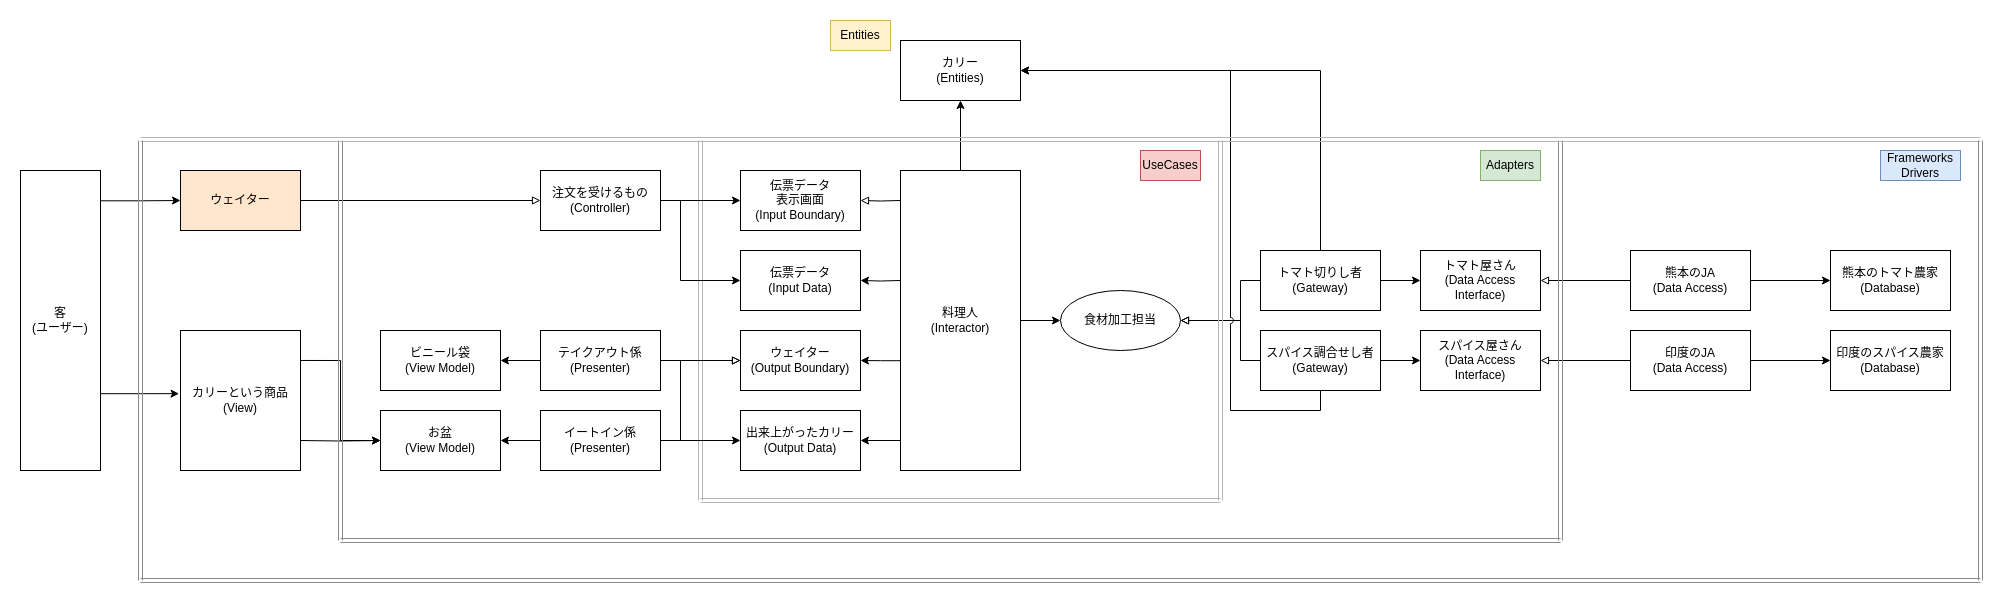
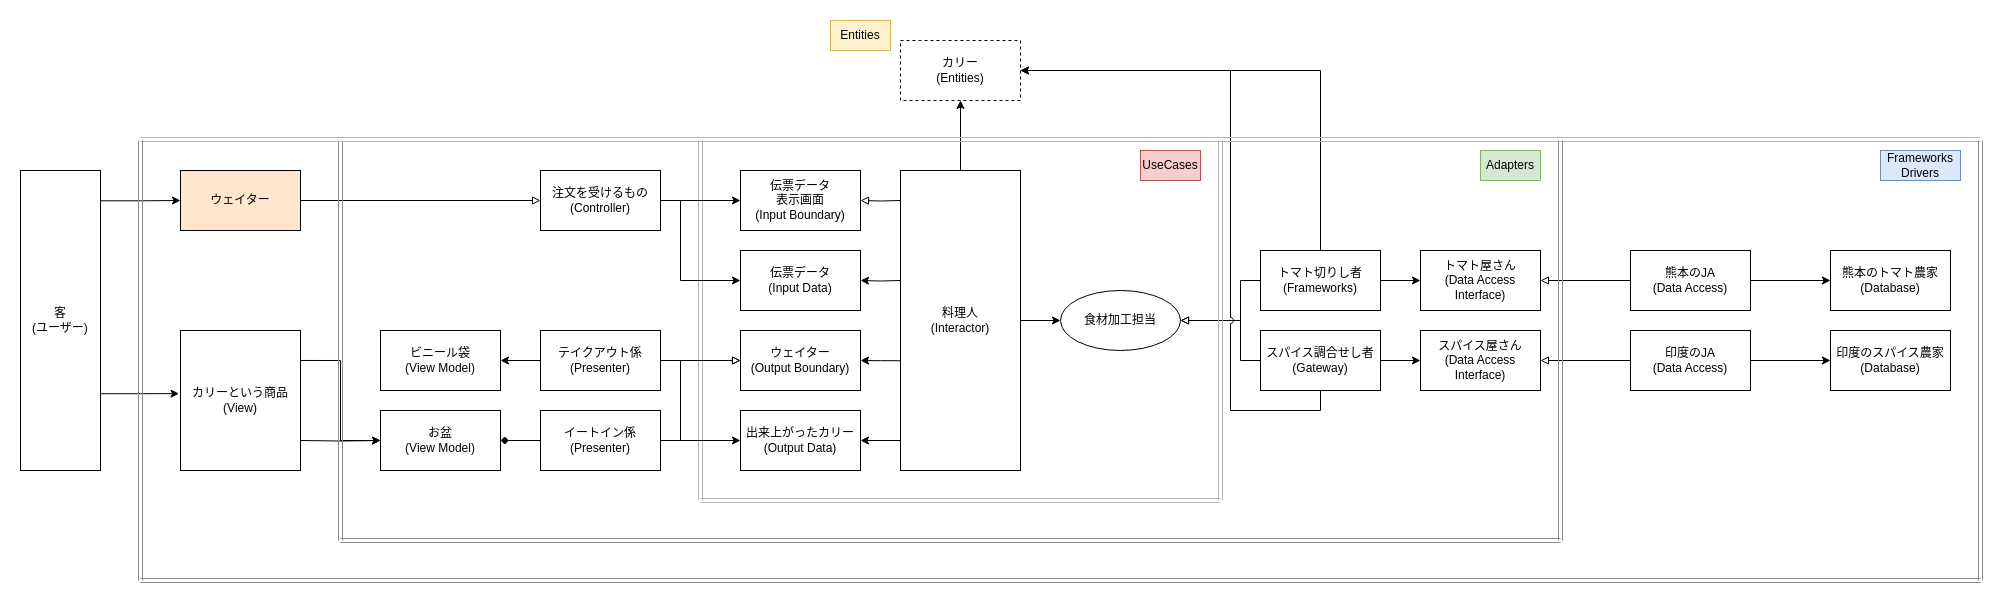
node "カリー (Entities)": style solid -> dashed
node "トマト切りし者 (Gateway)": label "トマト切りし者 (Gateway)" -> "トマト切りし者 (Frameworks)"
edge "イートイン係 (Presenter)" -> "お盆 (View Model)": arrowhead classic -> diamond
